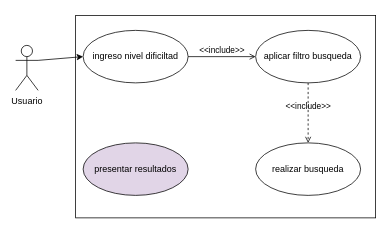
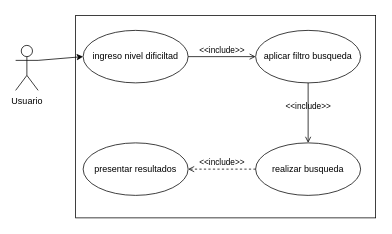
edge "aplicar filtro busqueda" -> "realizar busqueda": style dashed -> solid
node "presentar resultados": fillcolor #e1d5e7 -> #ffffff
edge "realizar busqueda" -> "presentar resultados": added, label "<<include>>"
